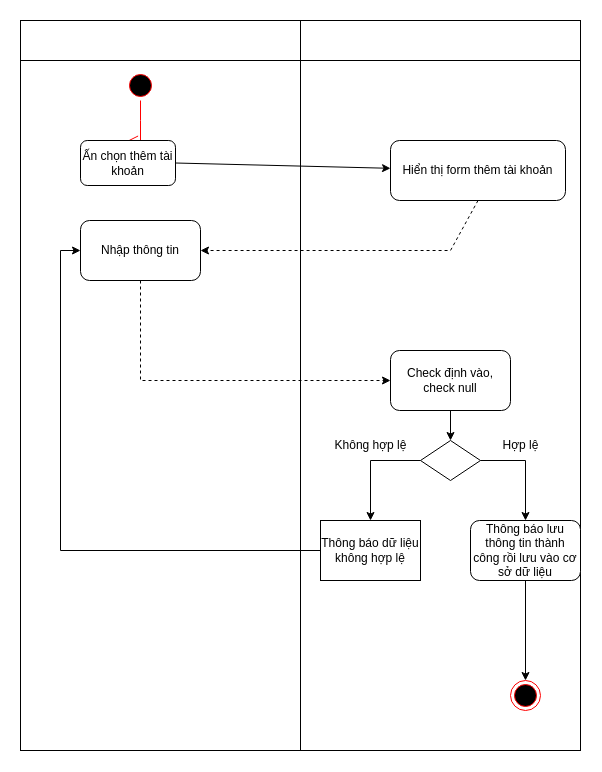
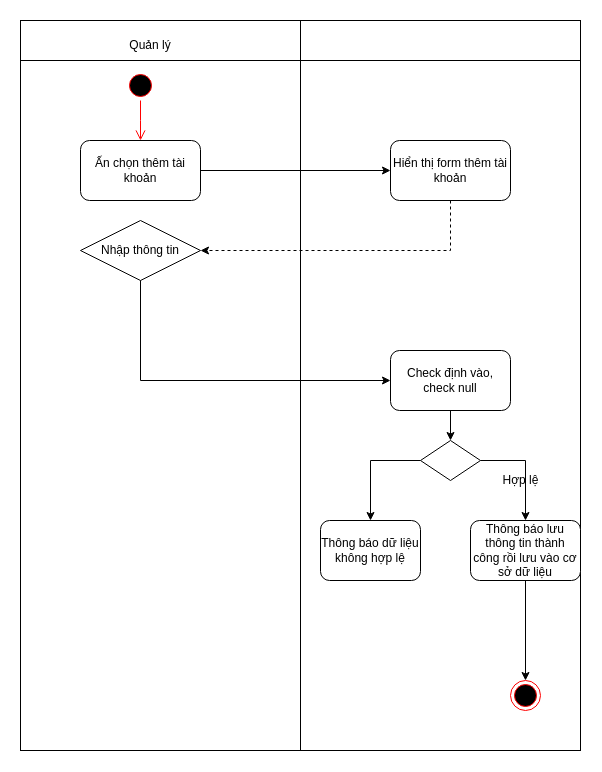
node "Quản lý": added
node "Ấn chọn thêm tài khoản": size 95x45 -> 120x60
node "Hiển thị form thêm tài khoản": size 175x60 -> 120x60
node "Nhập thông tin": shape rounded rectangle -> diamond
edge "Nhập thông tin" -> "Check định vào, check null": style dashed -> solid
node "Không hợp lệ": removed
node "Hợp lệ": moved (521, 446) -> (521, 481)
edge "Thông báo dữ liệu không hợp lệ" -> "Nhập thông tin": removed
node "Thông báo dữ liệu không hợp lệ": shape rectangle -> rounded rectangle
